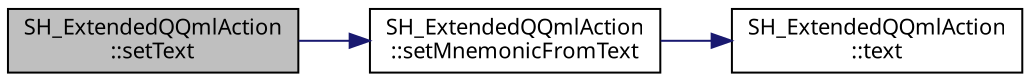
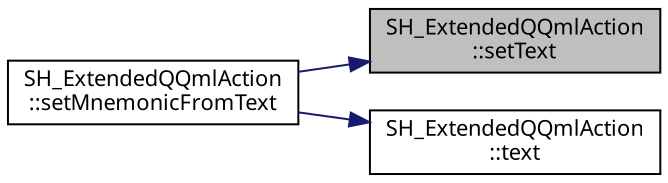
edge "SH_ExtendedQQmlAction ::setText" -> "SH_ExtendedQQmlAction ::setMnemonicFromText": reversed
